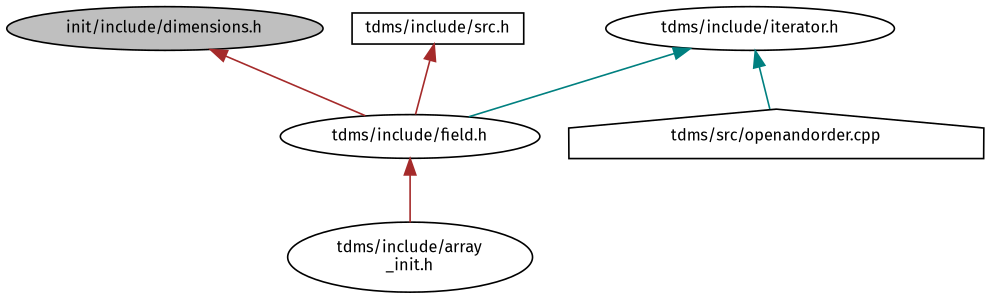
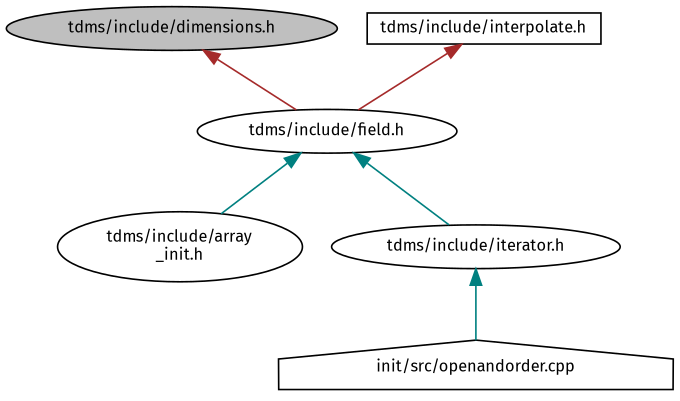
node "init/include/dimensions.h": label "init/include/dimensions.h" -> "tdms/include/dimensions.h"
node "tdms/include/src.h": label "tdms/include/src.h" -> "tdms/include/interpolate.h"
edge "tdms/include/field.h" -> "tdms/include/iterator.h": reversed
node "tdms/src/openandorder.cpp": label "tdms/src/openandorder.cpp" -> "init/src/openandorder.cpp"
edge "tdms/include/array _init.h" -> "tdms/include/field.h": color brown -> teal
